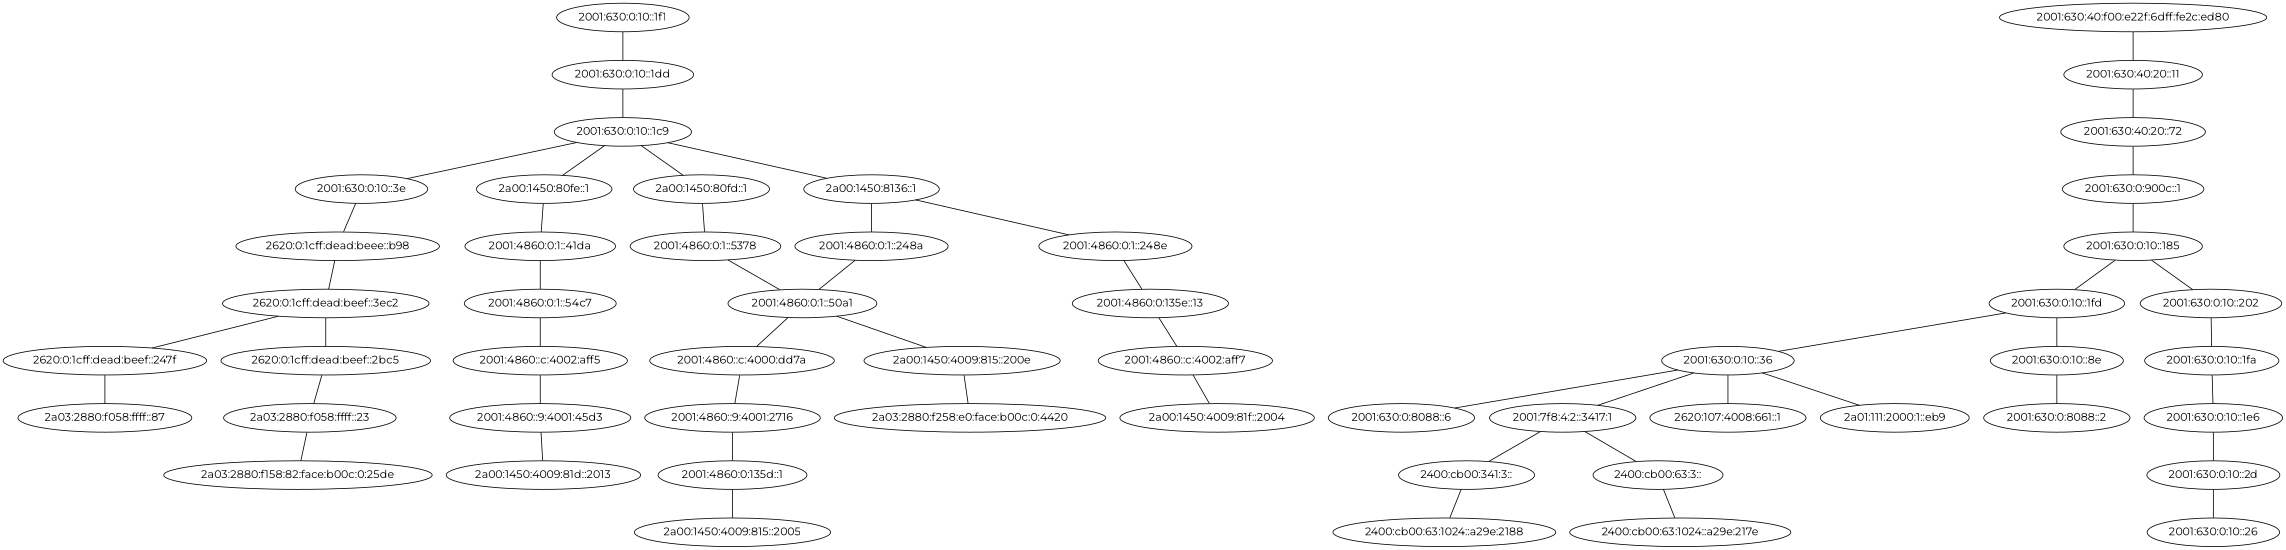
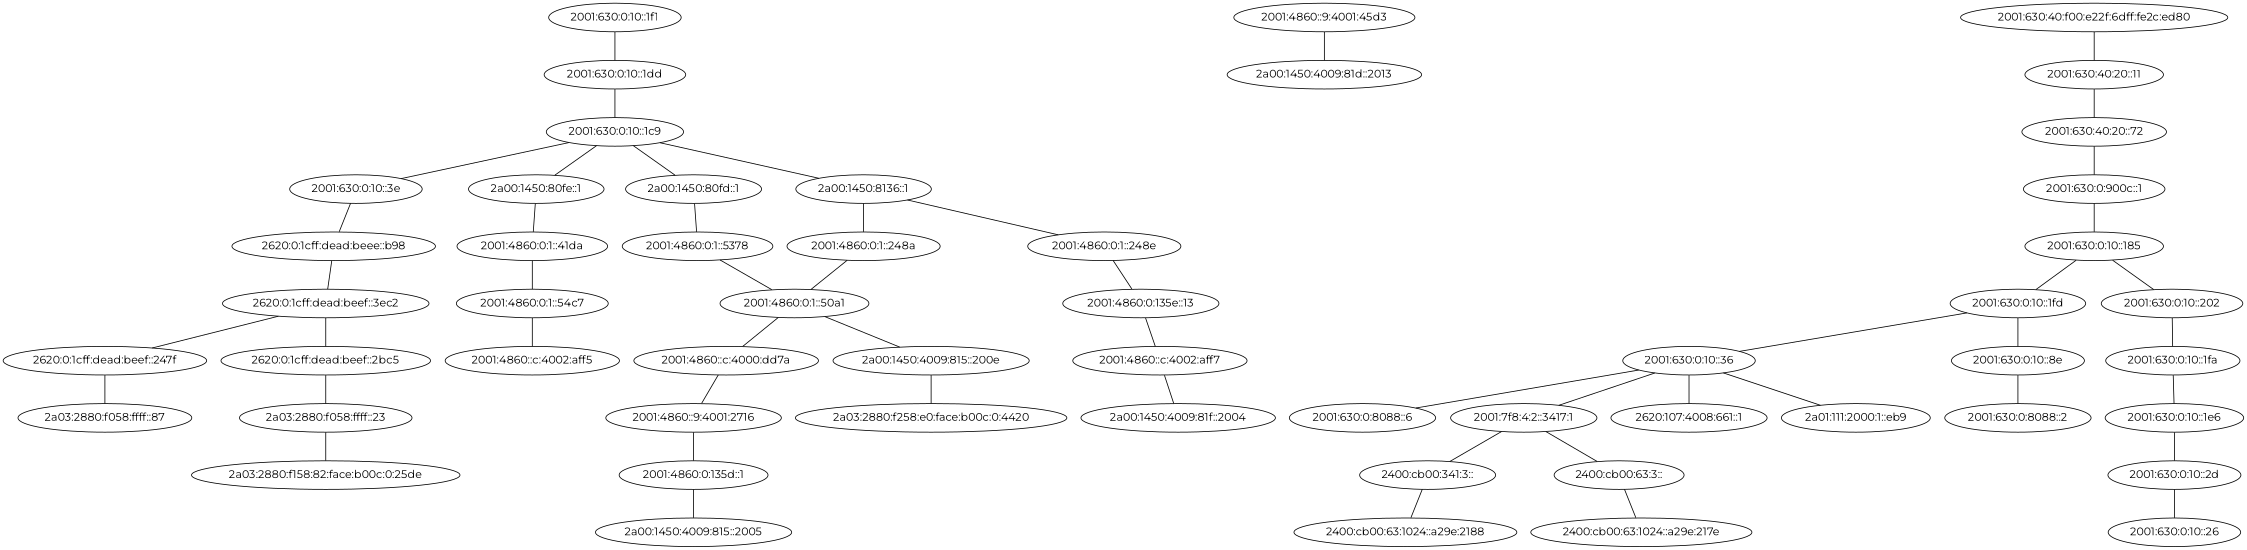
edge "2001:4860::c:4002:aff5" -- "2001:4860::9:4001:45d3": removed
